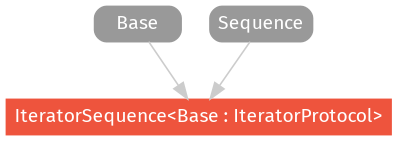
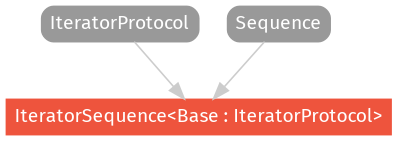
node "Base": label "Base" -> "IteratorProtocol"
